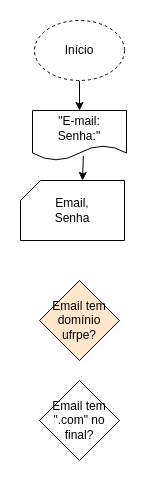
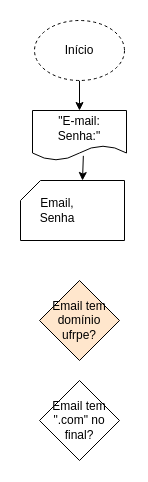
node "Email, Senha": moved (73, 211) -> (58, 211)
